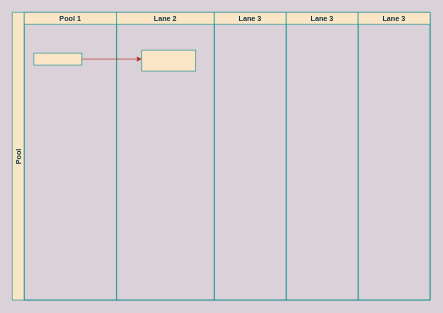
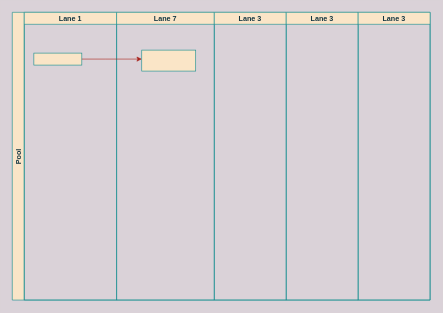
node "Pool 1": label "Pool 1" -> "Lane 1"
node "Lane 2": label "Lane 2" -> "Lane 7"
